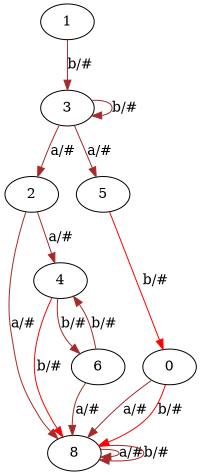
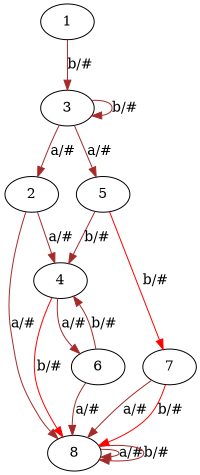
edge "5" -> "4": added, label "b/#"
edge "4" -> "6": label "b/#" -> "a/#"
node "0": label "0" -> "7"
